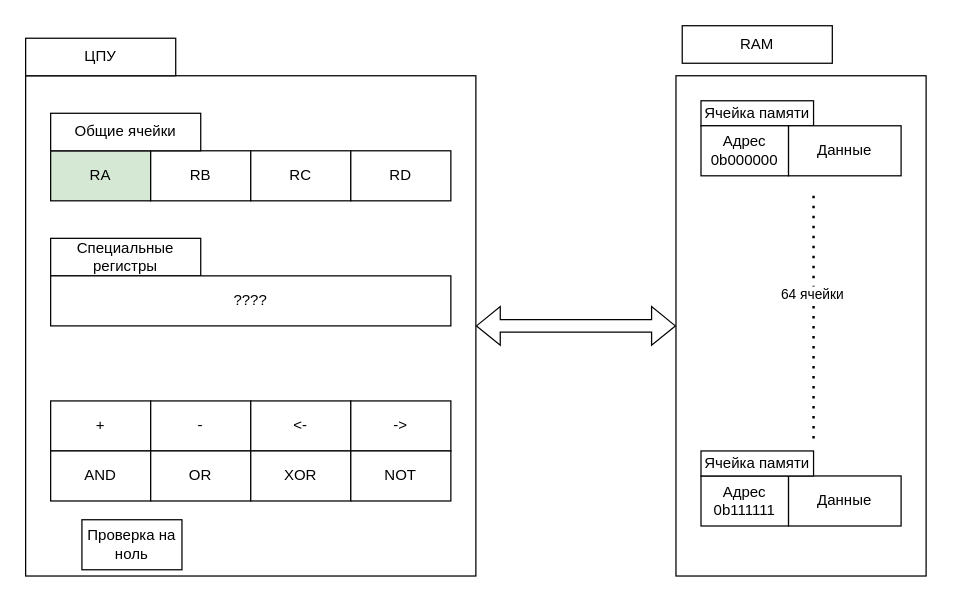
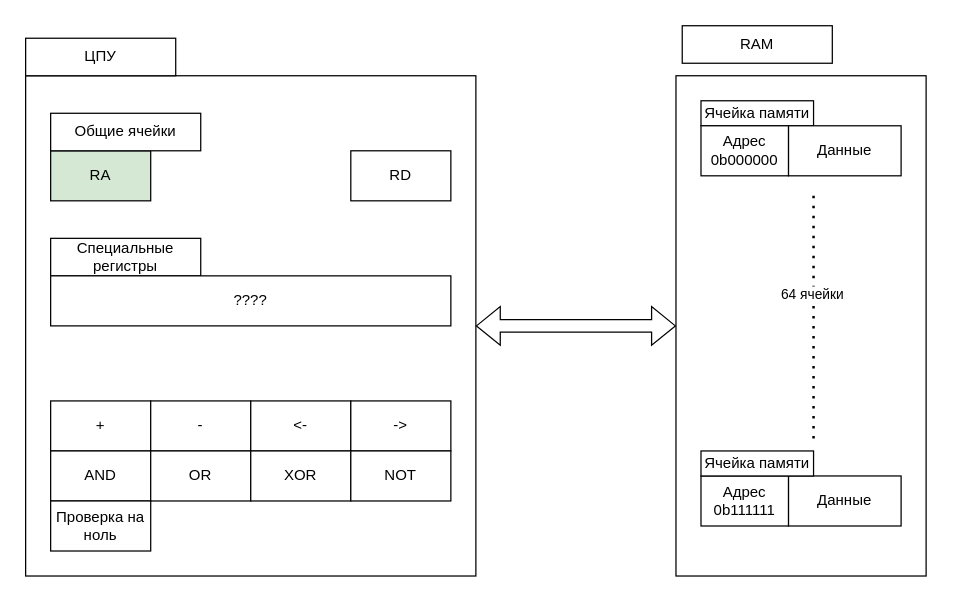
node "RB": removed
node "RC": removed
node "Проверка на ноль": moved (132, 544) -> (101, 526)
